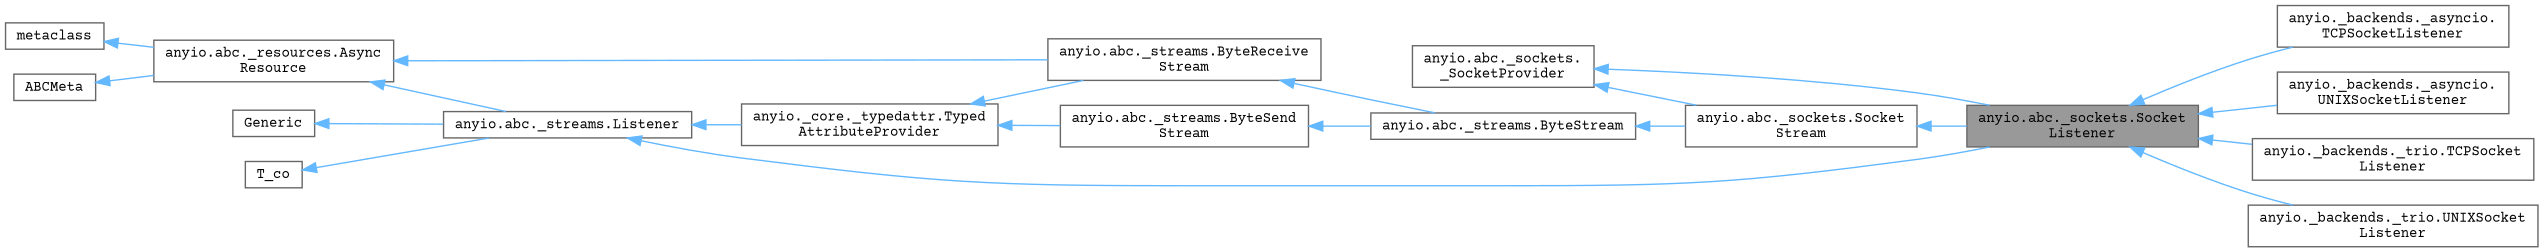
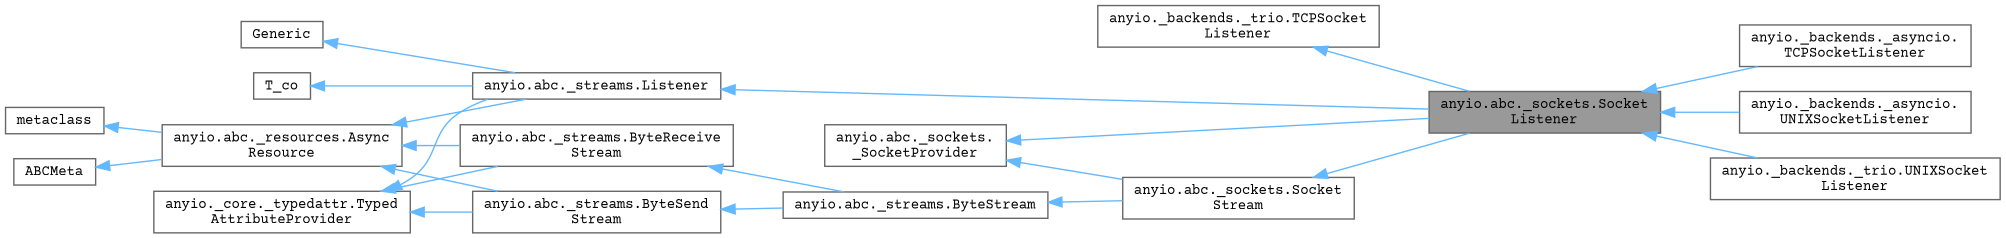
edge "anyio._core._typedattr.Typed AttributeProvider" -> "anyio.abc._streams.Listener": reversed
edge "anyio._backends._trio.TCPSocket Listener" -> "anyio.abc._sockets.Socket Listener": reversed
edge "anyio.abc._streams.ByteSend Stream" -> "anyio.abc._resources.Async Resource": added
